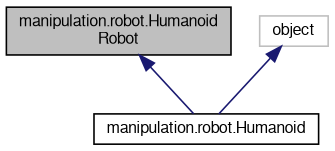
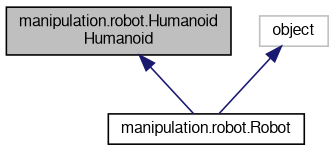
node "manipulation.robot.Humanoid Robot": label "manipulation.robot.Humanoid Robot" -> "manipulation.robot.Humanoid Humanoid"
node "manipulation.robot.Humanoid": label "manipulation.robot.Humanoid" -> "manipulation.robot.Robot"
